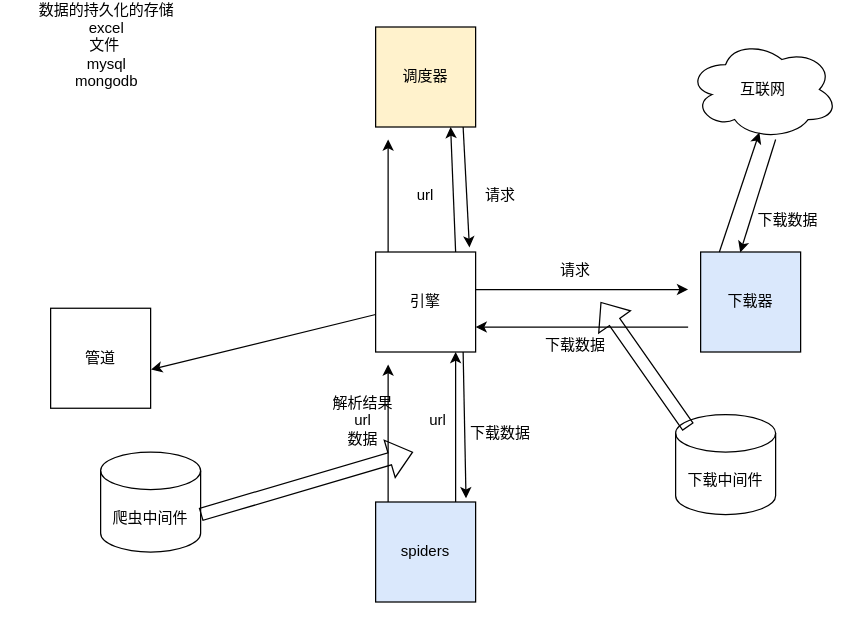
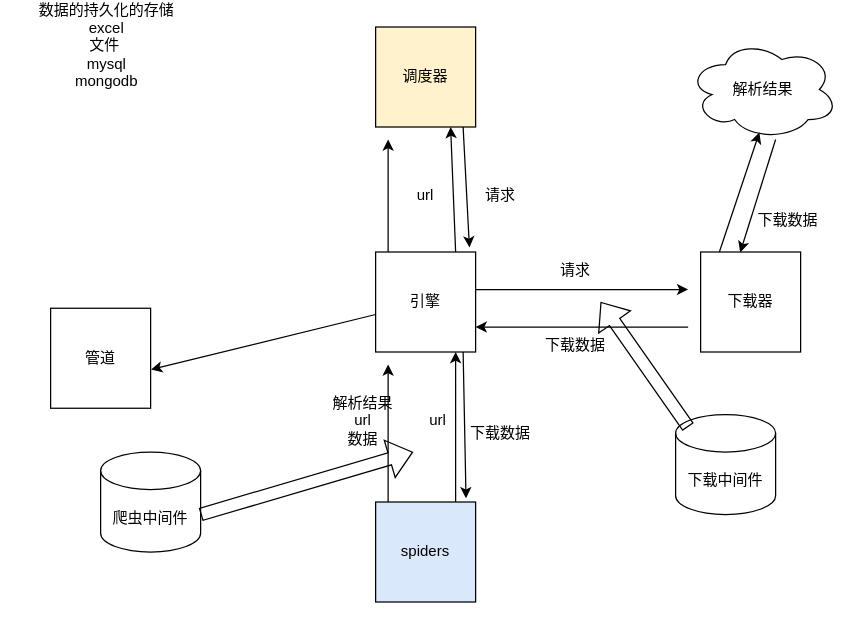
node "互联网": label "互联网" -> "解析结果"
node "下载器": fillcolor #dae8fc -> #ffffff
